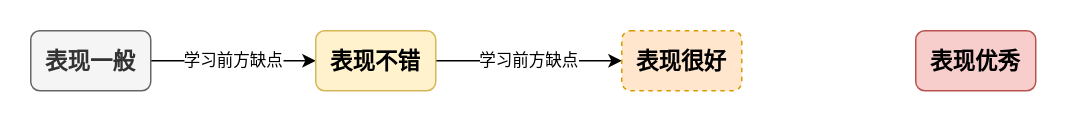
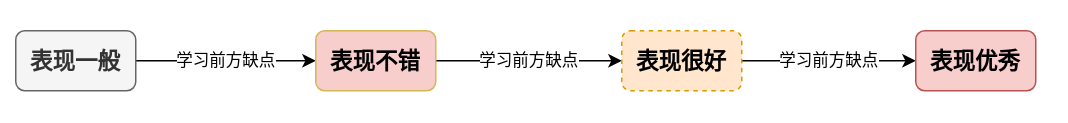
node "表现一般": moved (91, 61) -> (76, 61)
node "表现不错": fillcolor #fff2cc -> #f8cecc
edge "表现很好" -> "表现优秀": added, label "学习前方缺点"
